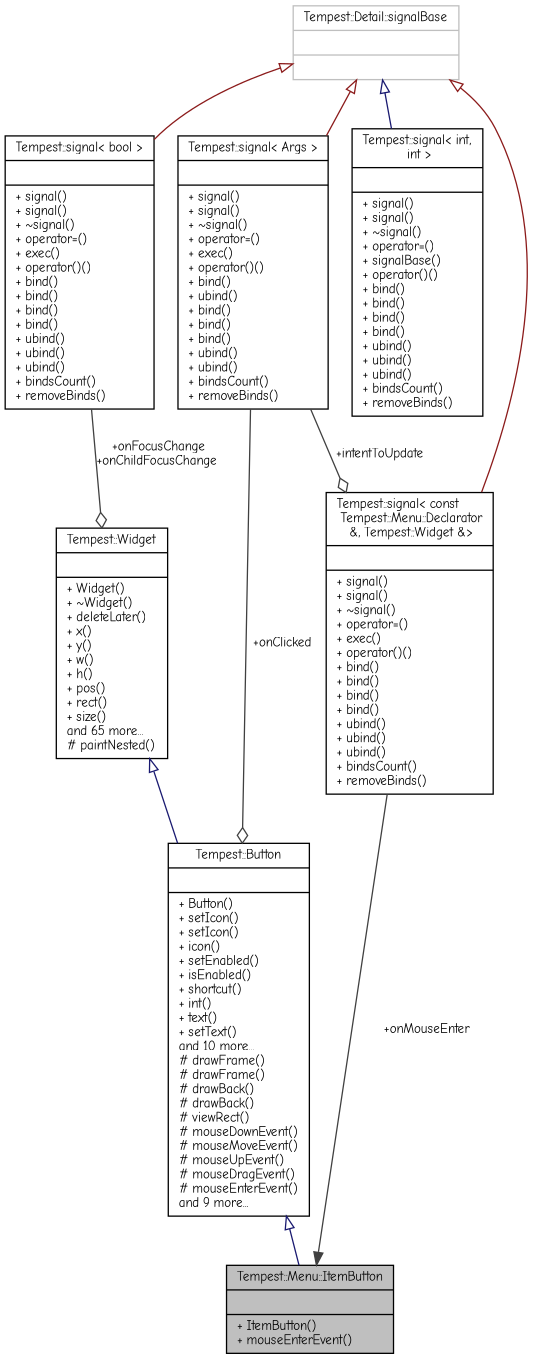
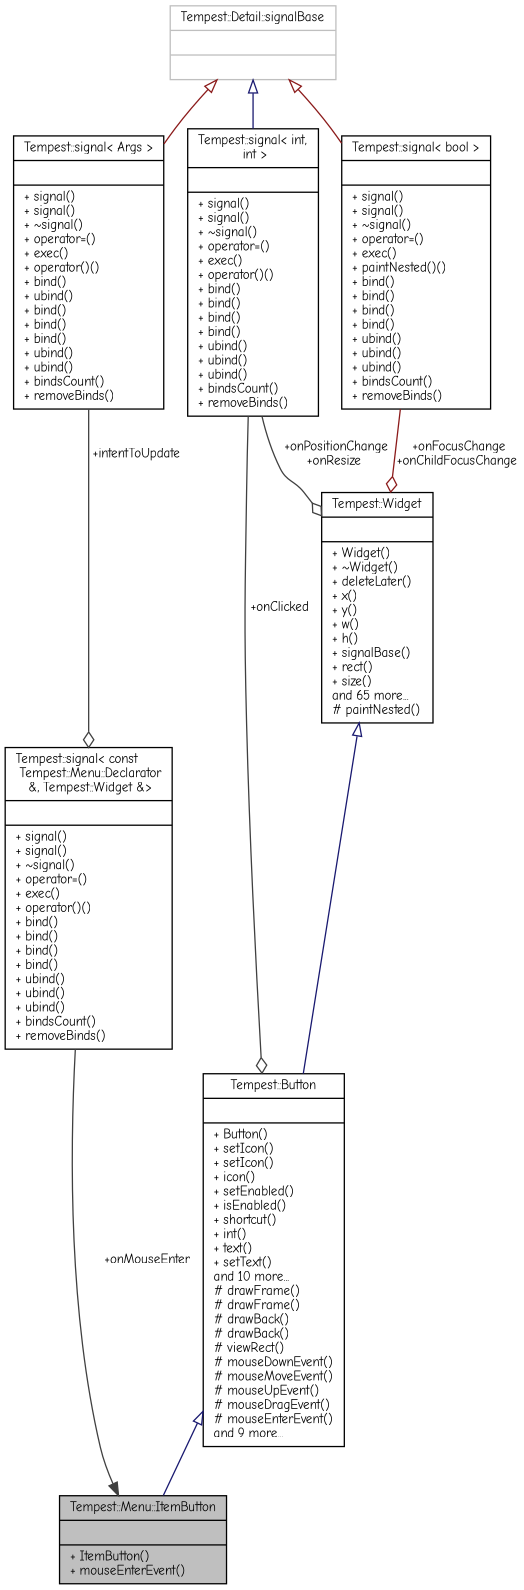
node "Tempest::signal< int,": text "+ signalBase()" -> "+ exec()"
node "Tempest::signal< bool >": text "+ operator()()" -> "+ paintNested()()"
edge "Tempest::signal< const" -> "Tempest::Detail::signalBase": removed
edge "Tempest::signal< bool >" -> "Tempest::Widget": color grey25 -> firebrick4
edge "Tempest::signal< int," -> "Tempest::Widget": added, label "+onPositionChange +onResize"
edge "Tempest::signal< Args >" -> "Tempest::Button": now "Tempest::signal< int," -> "Tempest::Button"
node "Tempest::Widget": text "+ pos()" -> "+ signalBase()"
